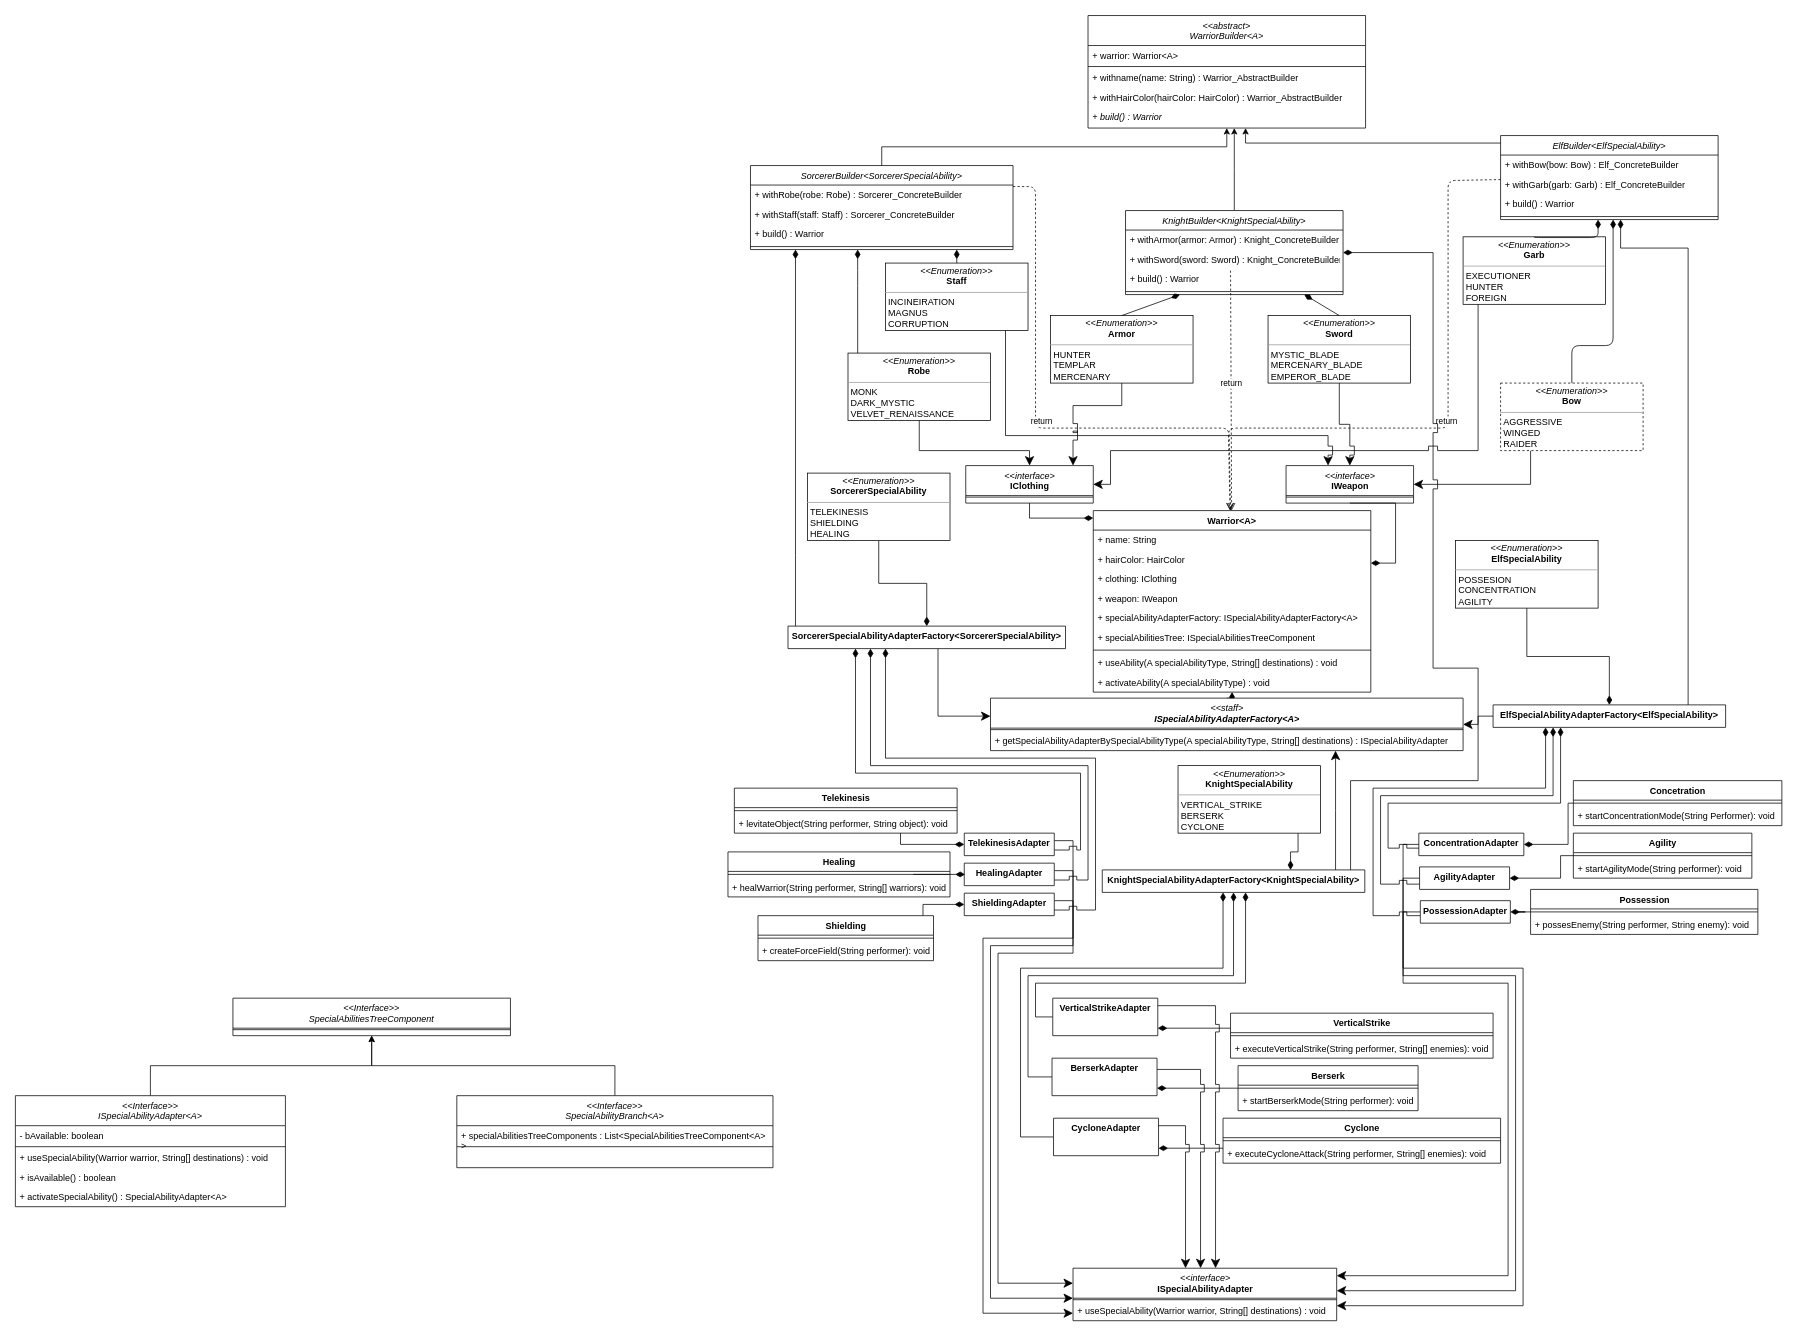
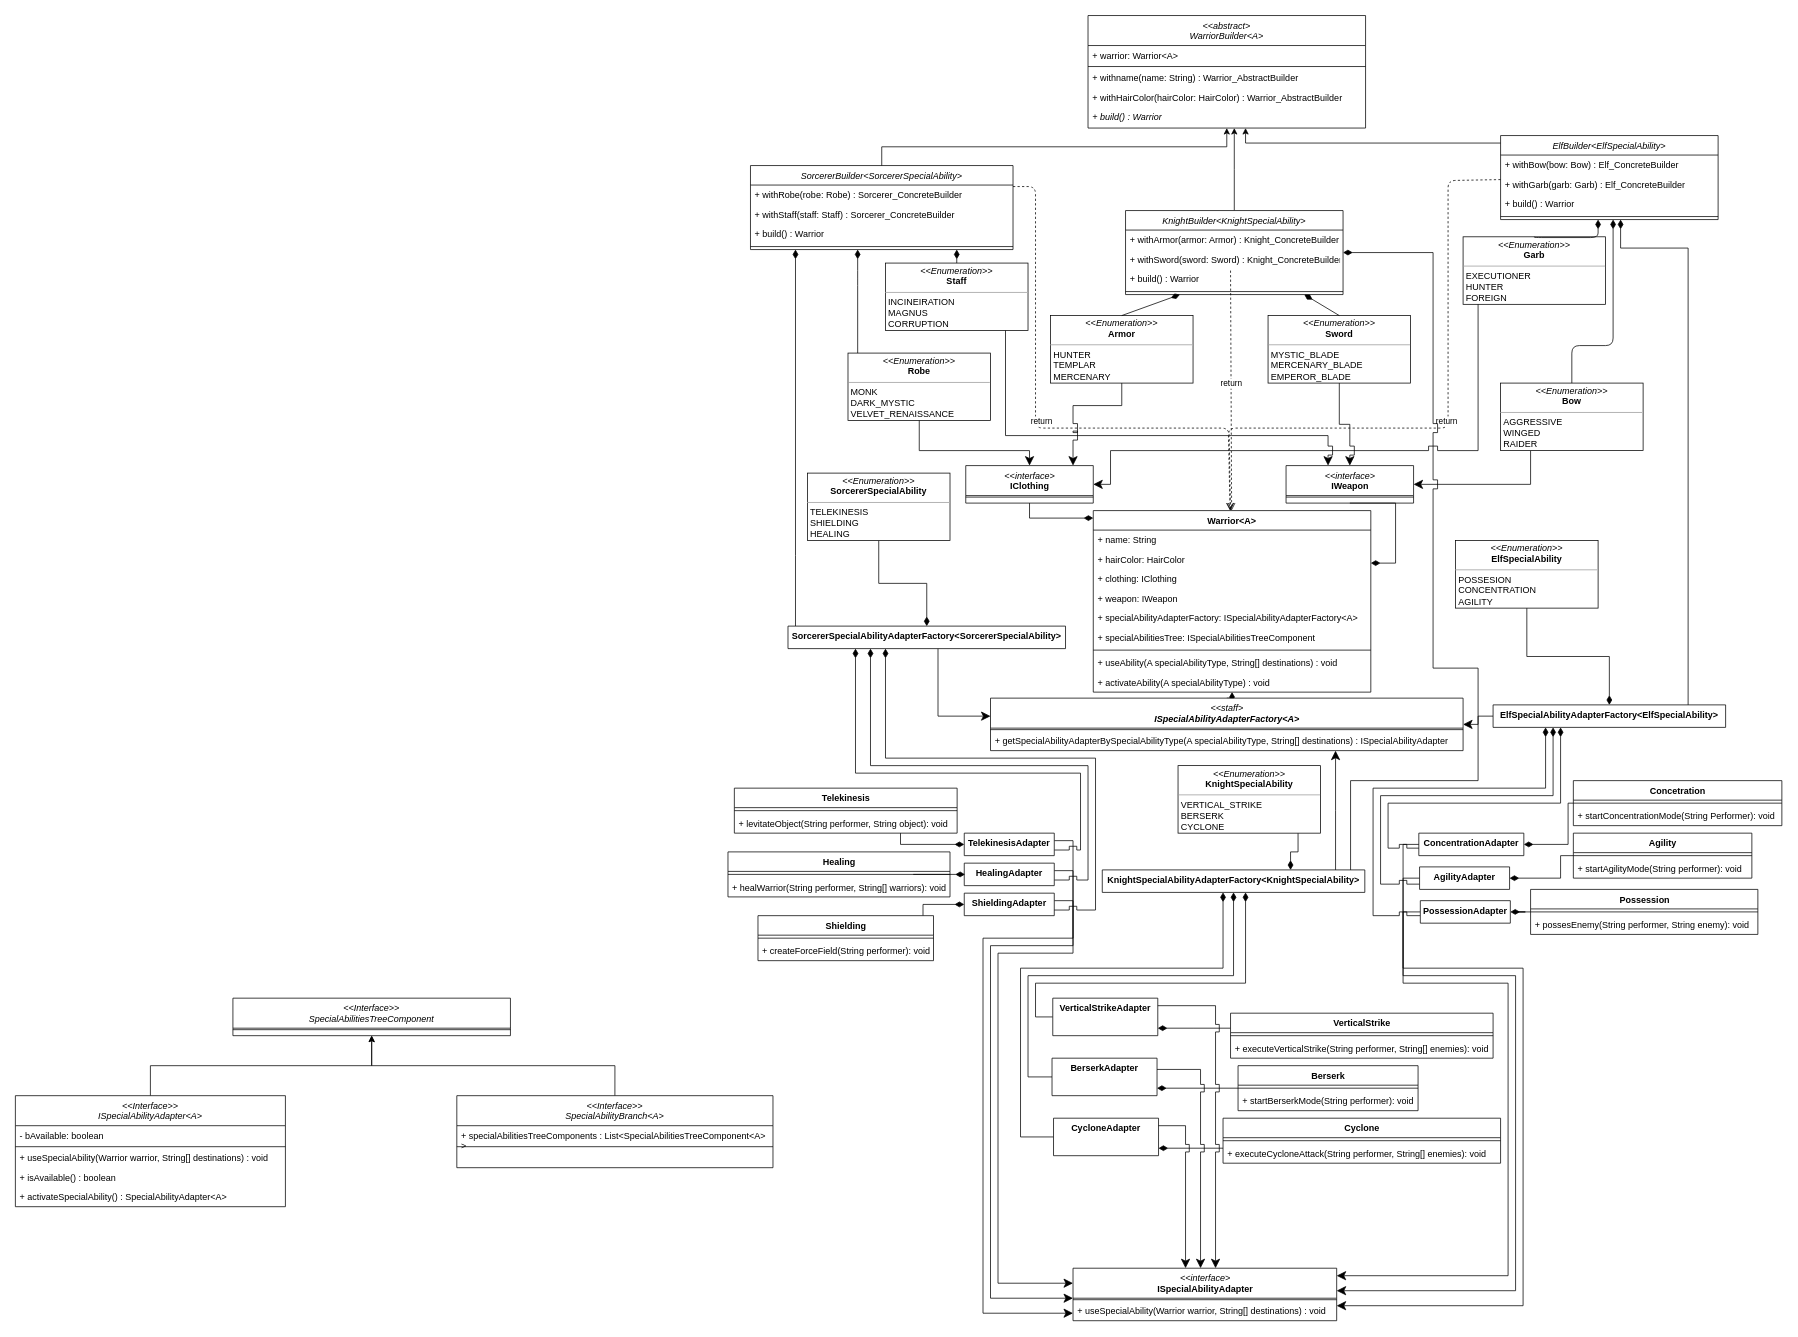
node "<<Enumeration>> Bow AGGRESSIVE WINGED RAIDER": style dashed -> solid
